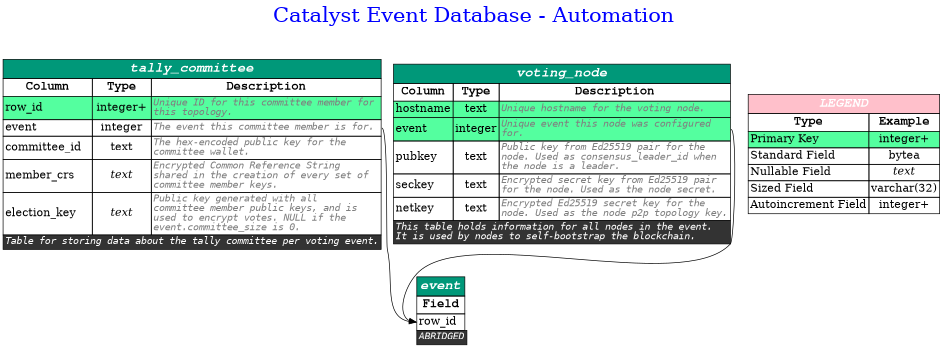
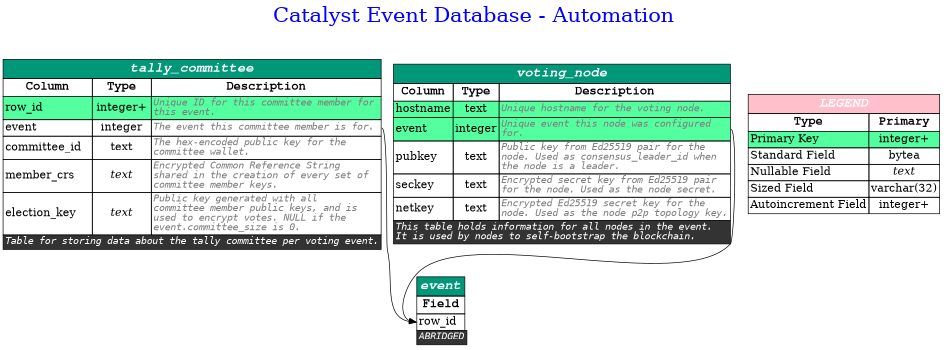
node "tally_committee": text "this topology." -> "this event."
node "LEGEND": text "Example" -> "Primary"
